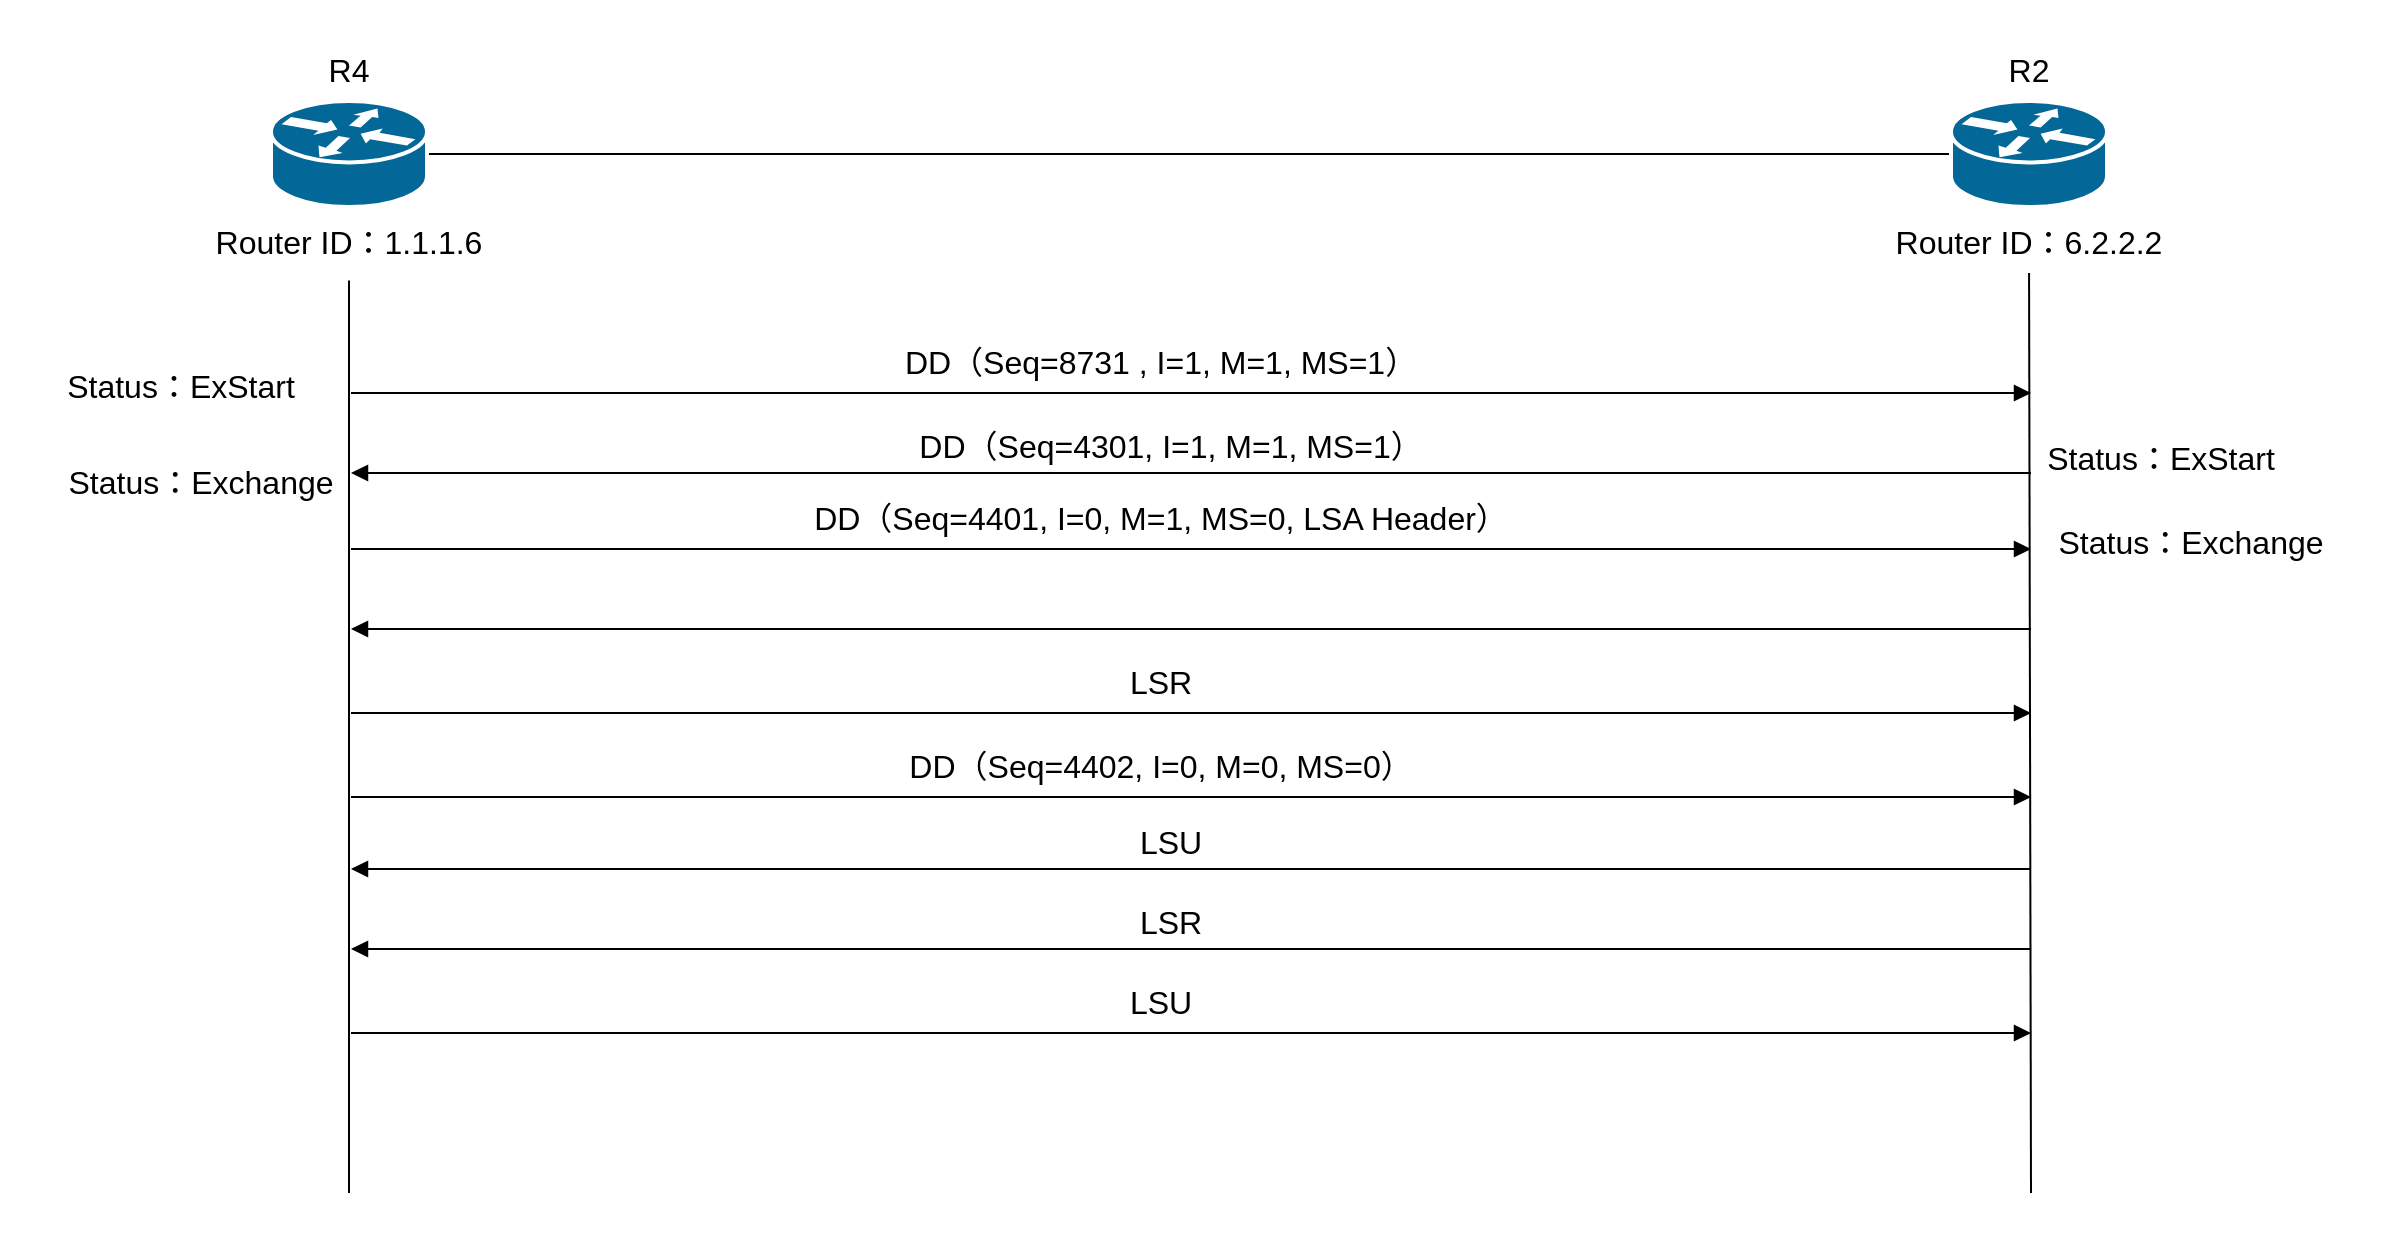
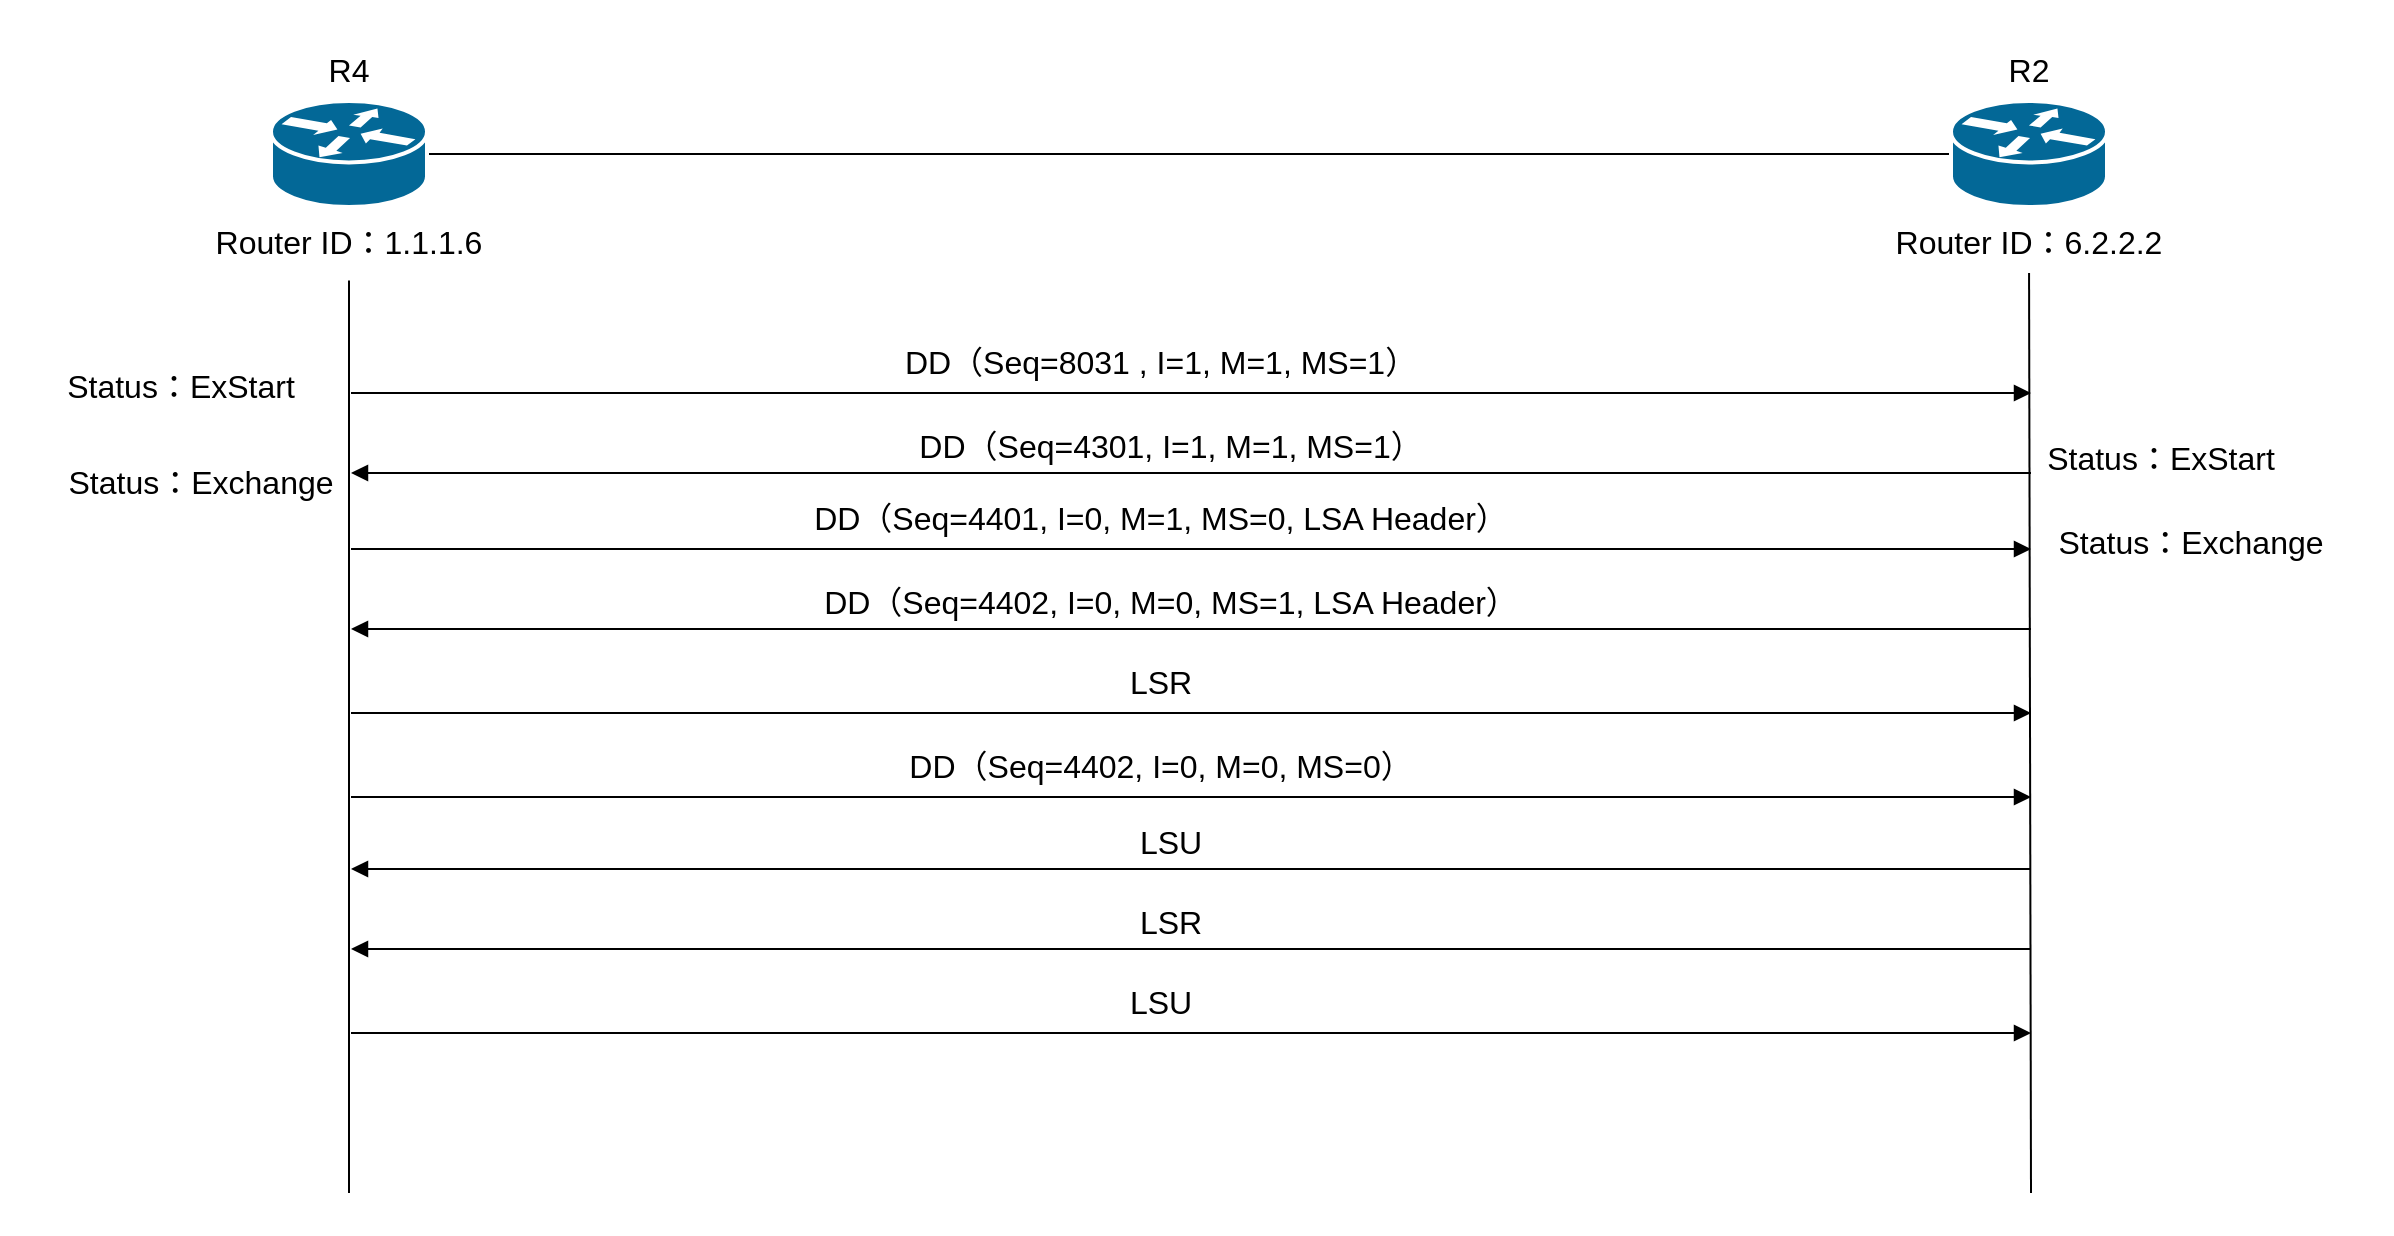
node "DD（Seq=8731 , I=1, M=1, MS=1）": label "DD（Seq=8731 , I=1, M=1, MS=1）" -> "DD（Seq=8031 , I=1, M=1, MS=1）"
node "DD（Seq=4402, I=0, M=0, MS=1, LSA Header）": added
